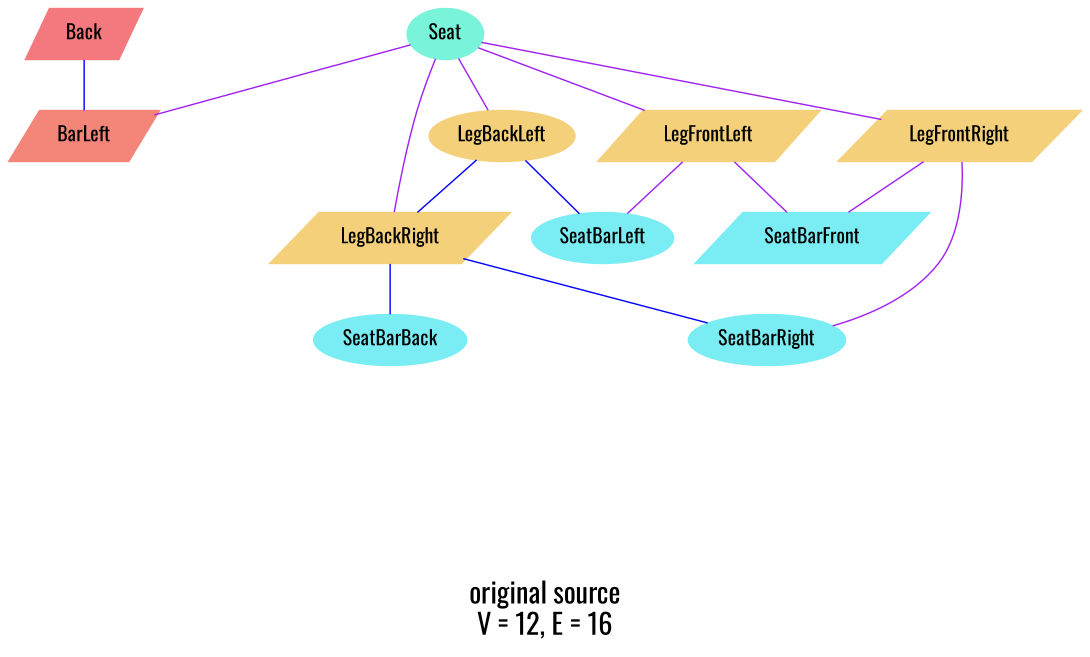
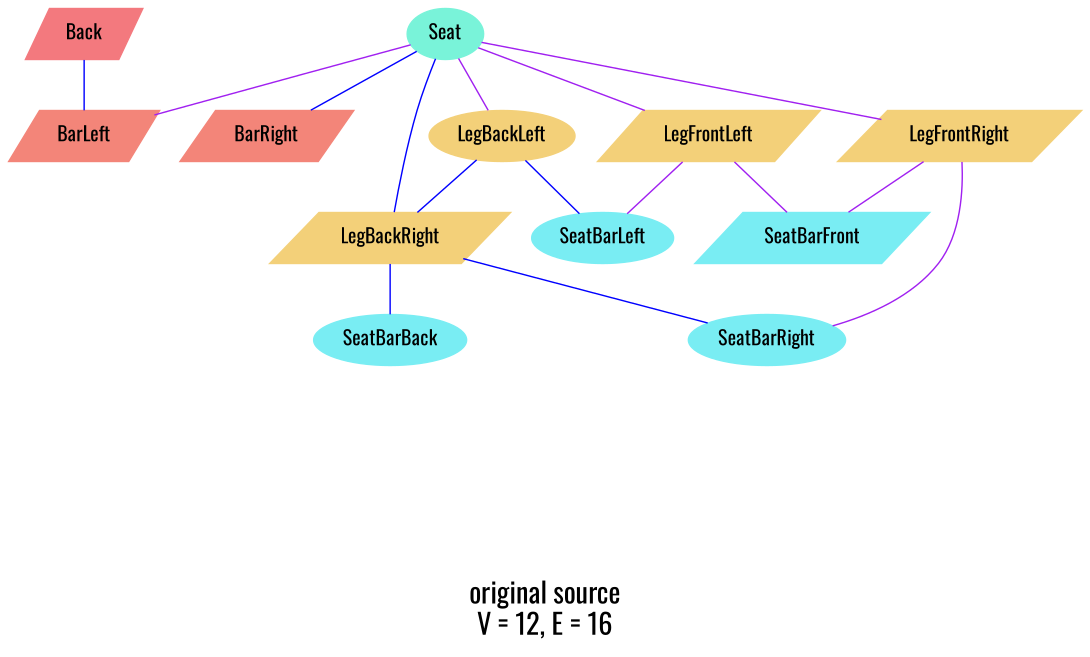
edge "Seat" -- "LegBackRight": color purple -> blue
node "BarRight": added
